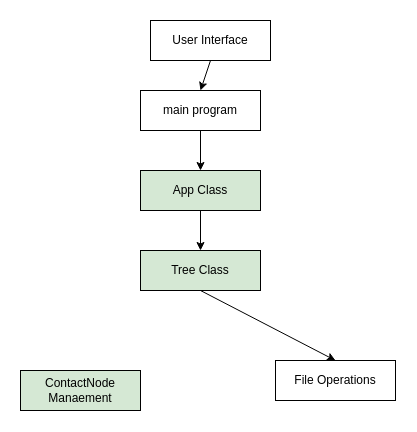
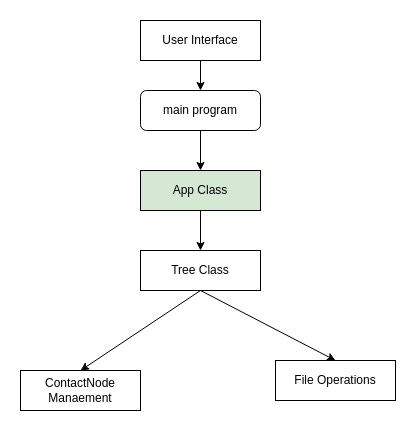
node "User Interface": moved (211, 41) -> (201, 41)
node "main program": shape rectangle -> rounded rectangle
node "Tree Class": fillcolor #d5e8d4 -> #ffffff
edge "Tree Class" -> "ContactNode Manaement": added
node "ContactNode Manaement": fillcolor #d5e8d4 -> #ffffff
